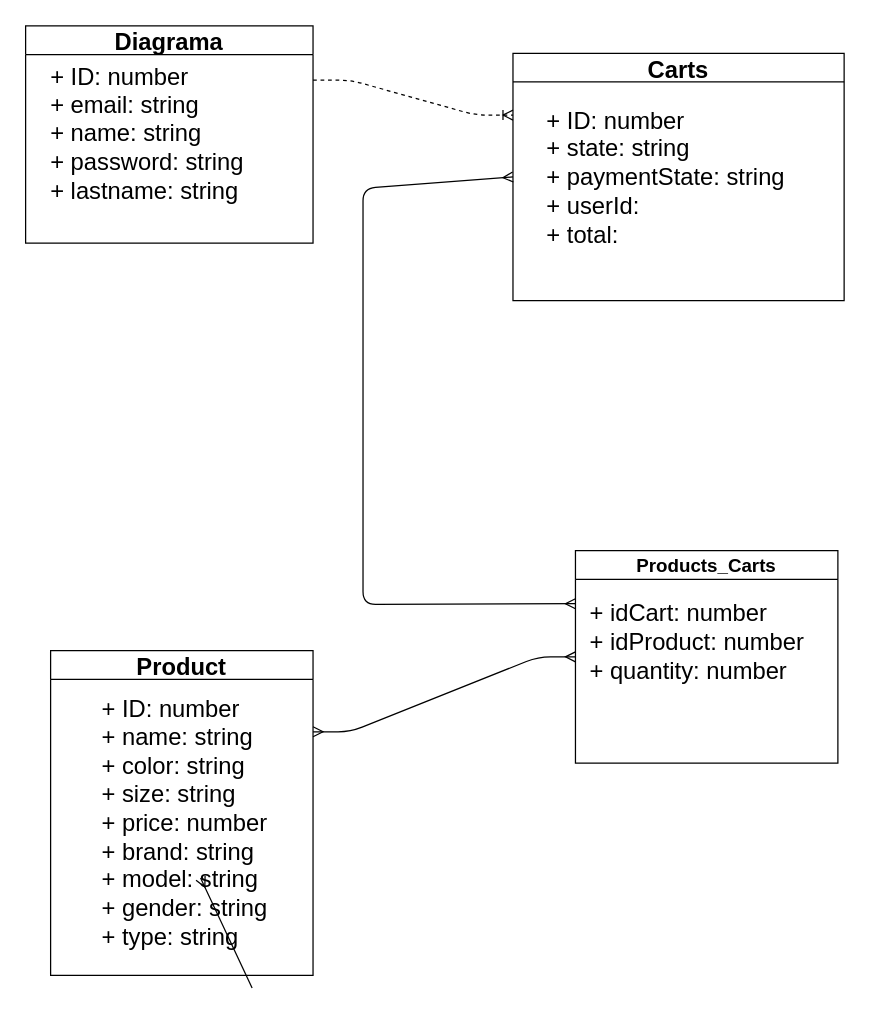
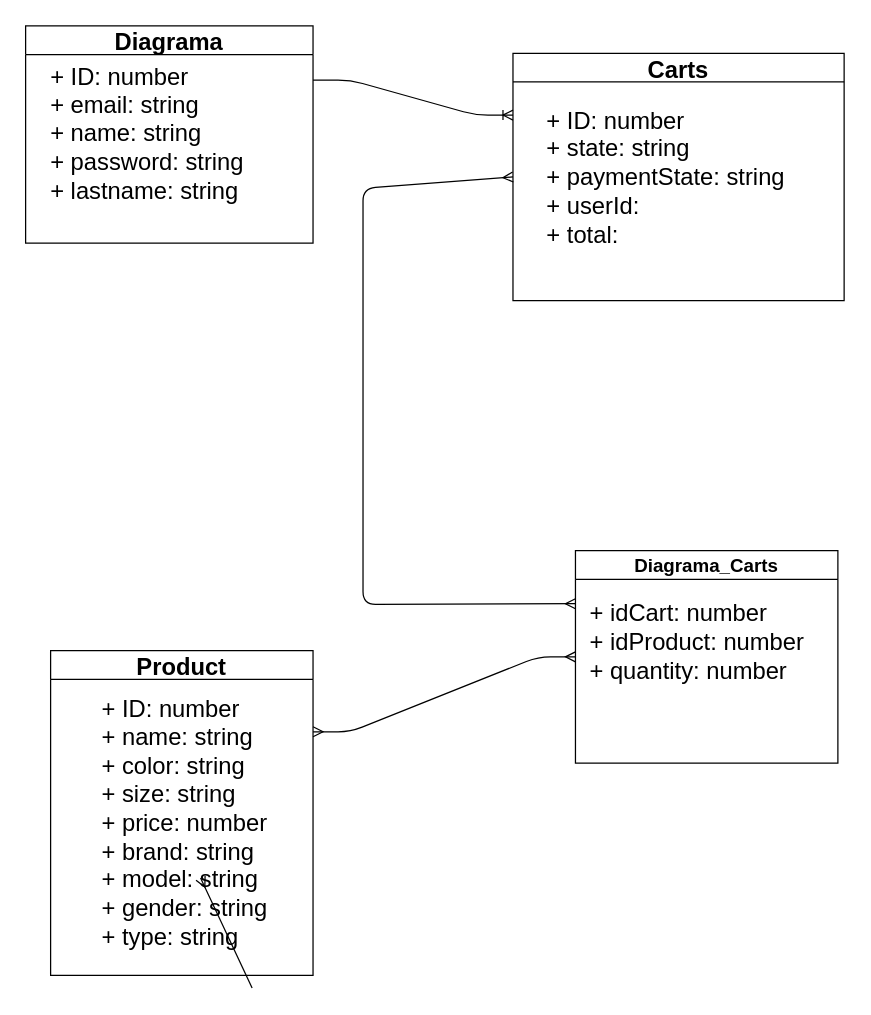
edge "Diagrama" -> "Carts": style dashed -> solid
node "Products_Carts": label "Products_Carts" -> "Diagrama_Carts"
